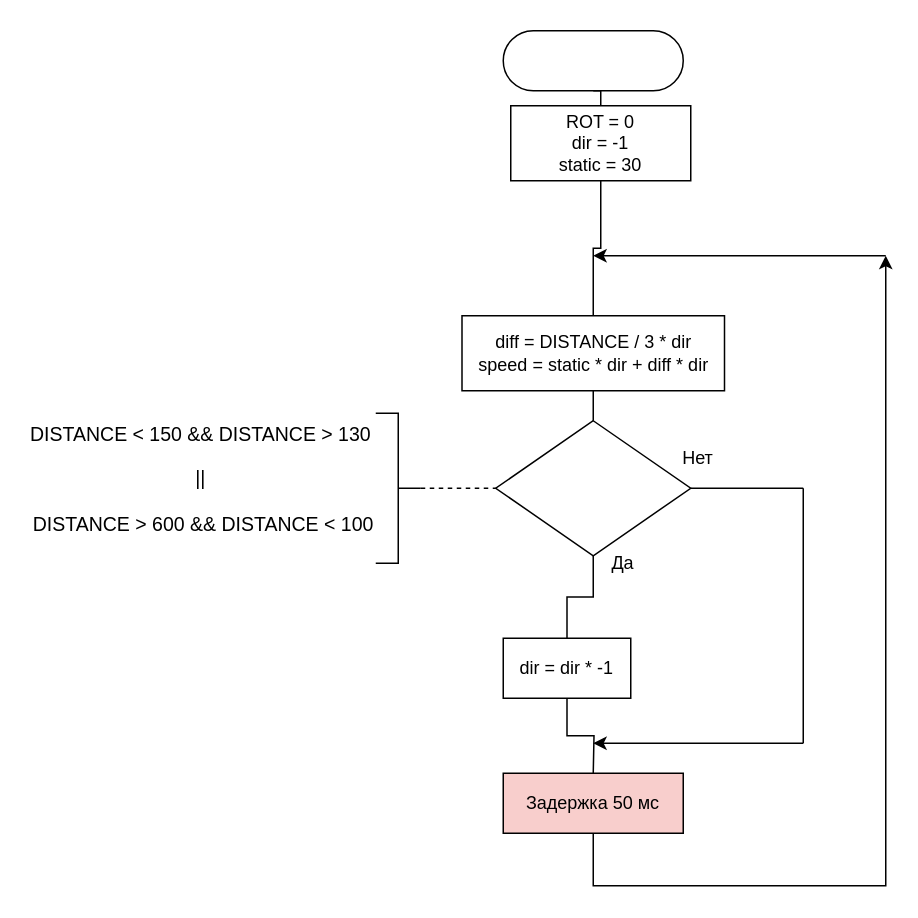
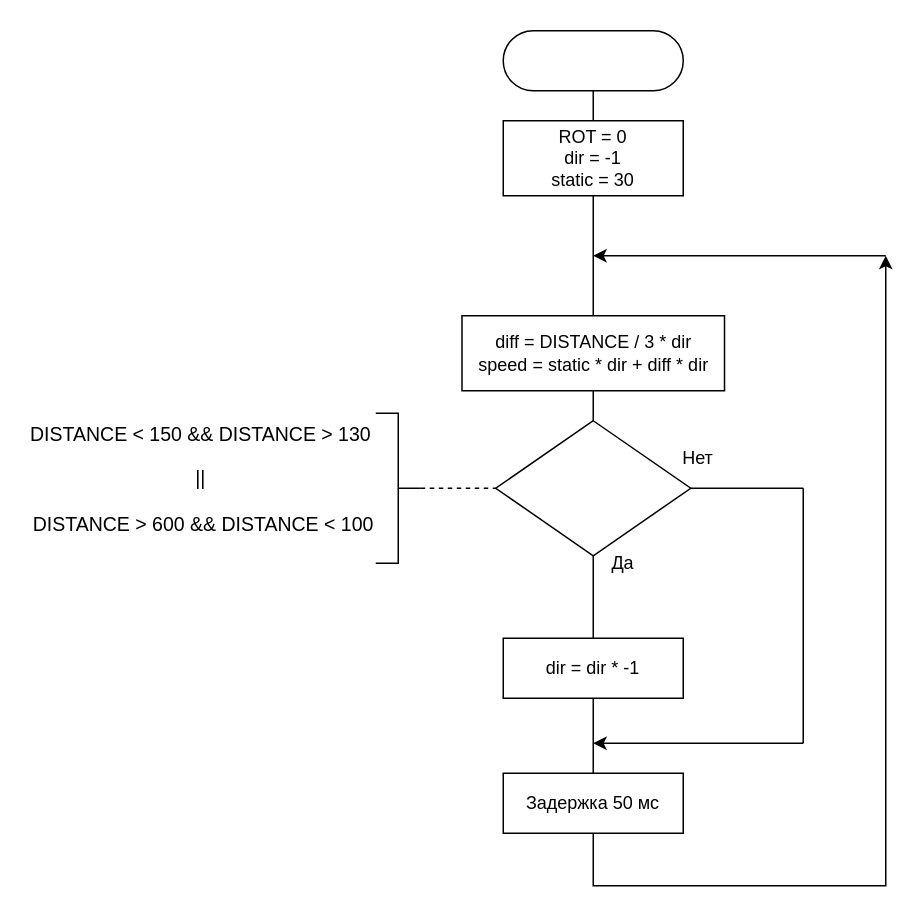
node "ROT = 0 dir = -1 static = 30": moved (601, 143) -> (593, 158)
node "dir = dir * -1": size 128x60 -> 180x60
node "Задержка 50 мс": fillcolor #f8cecc -> #ffffff
